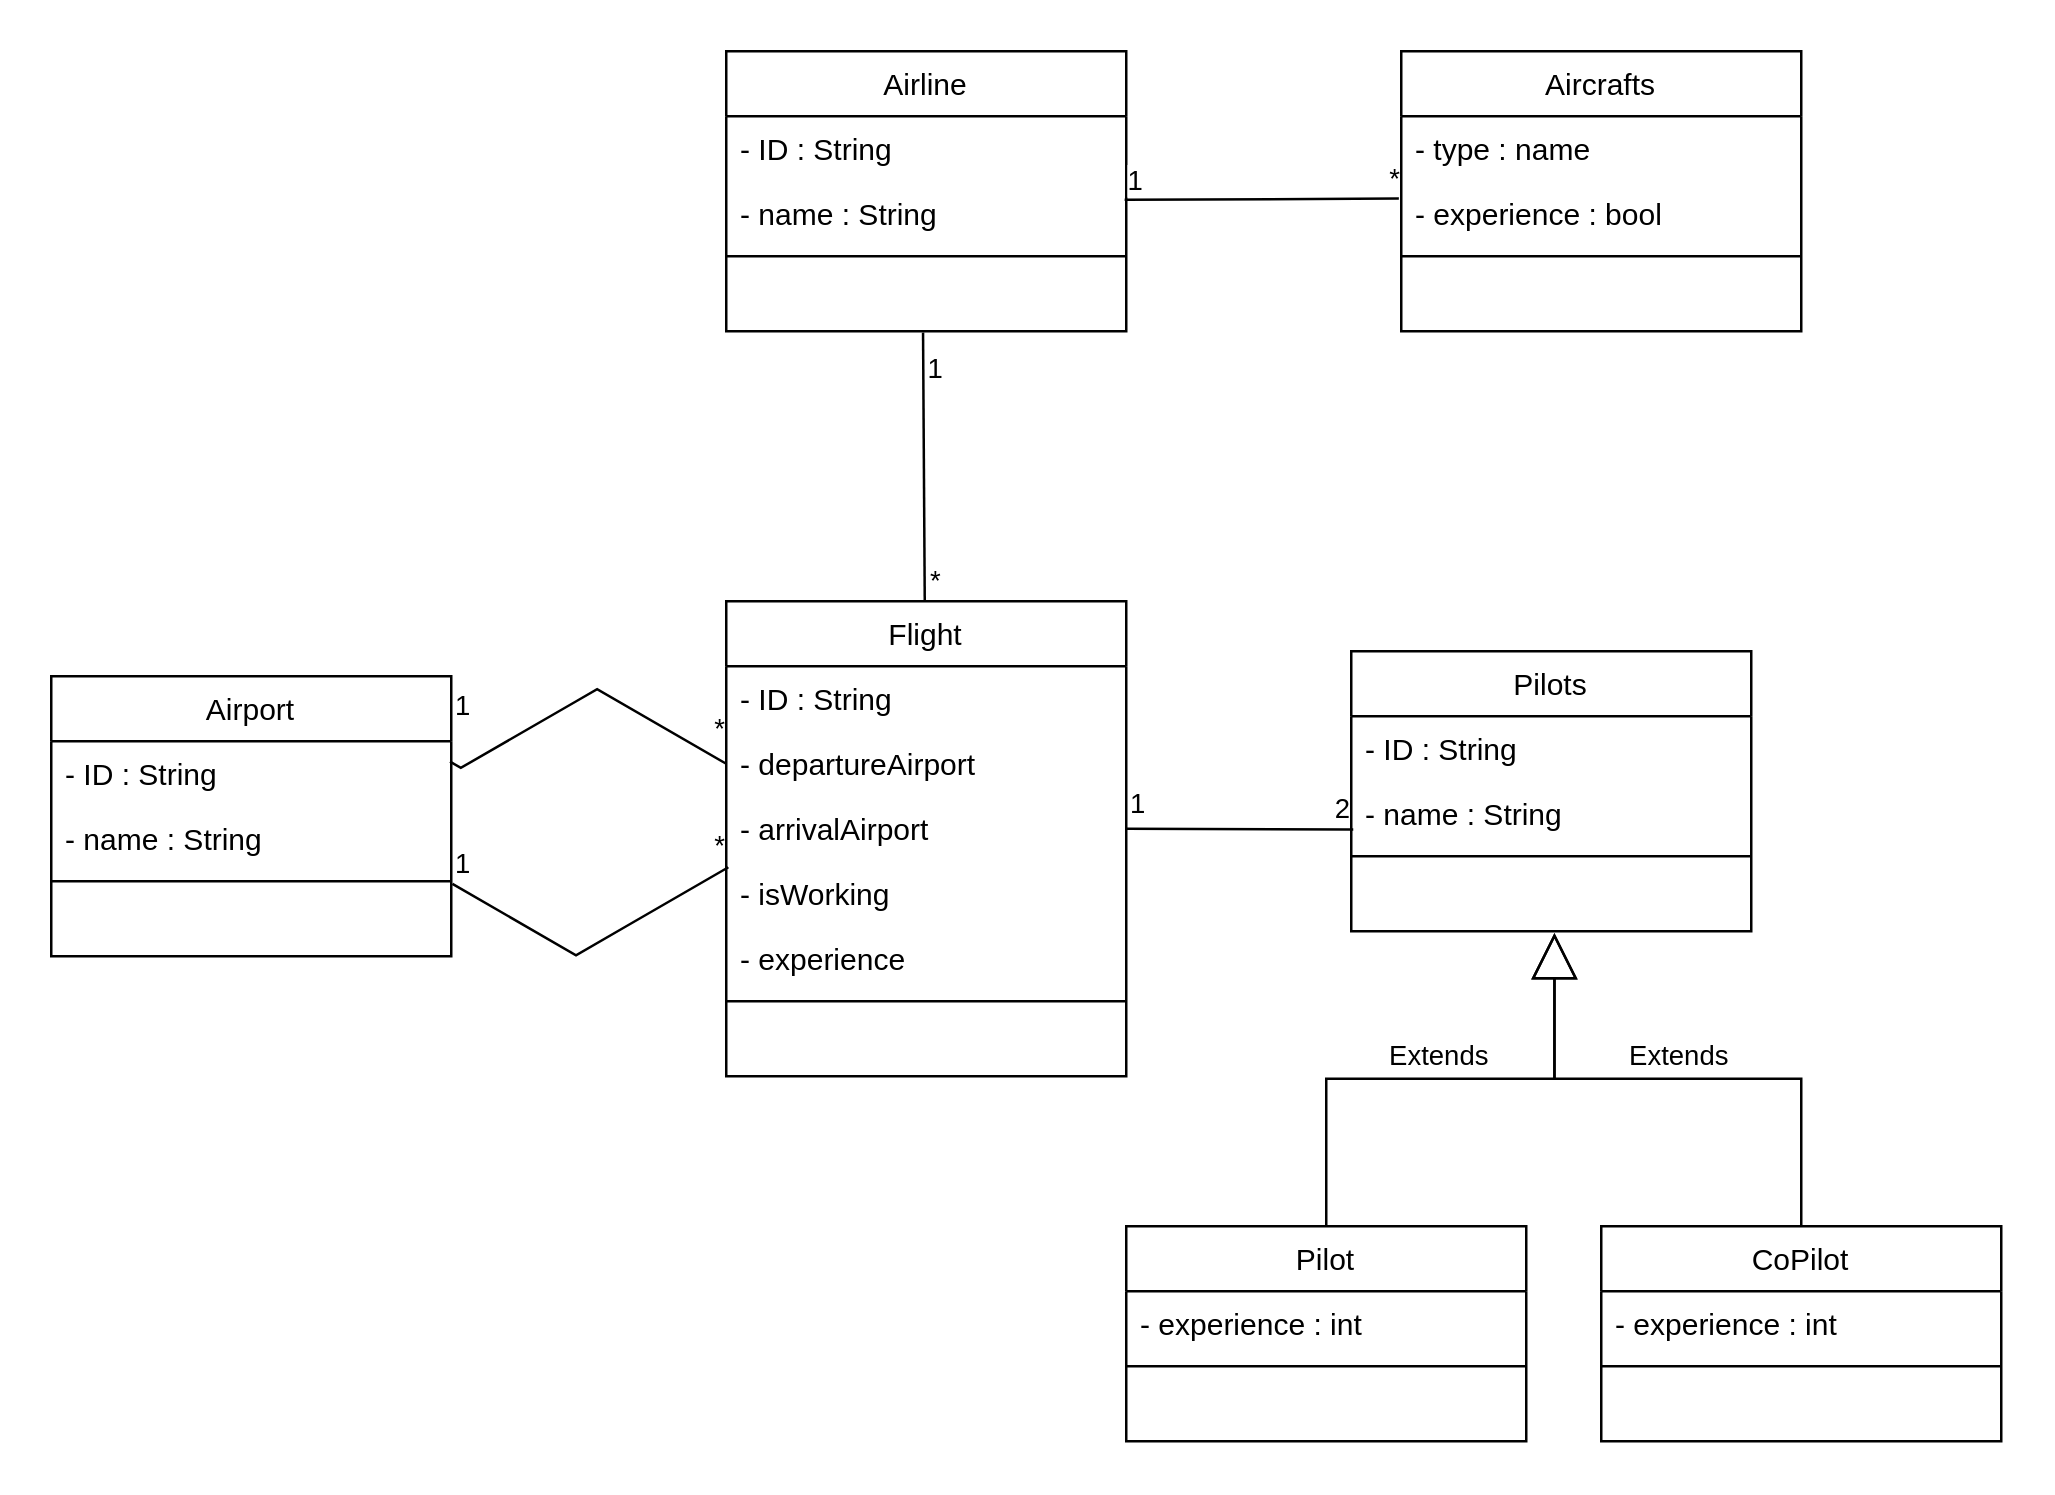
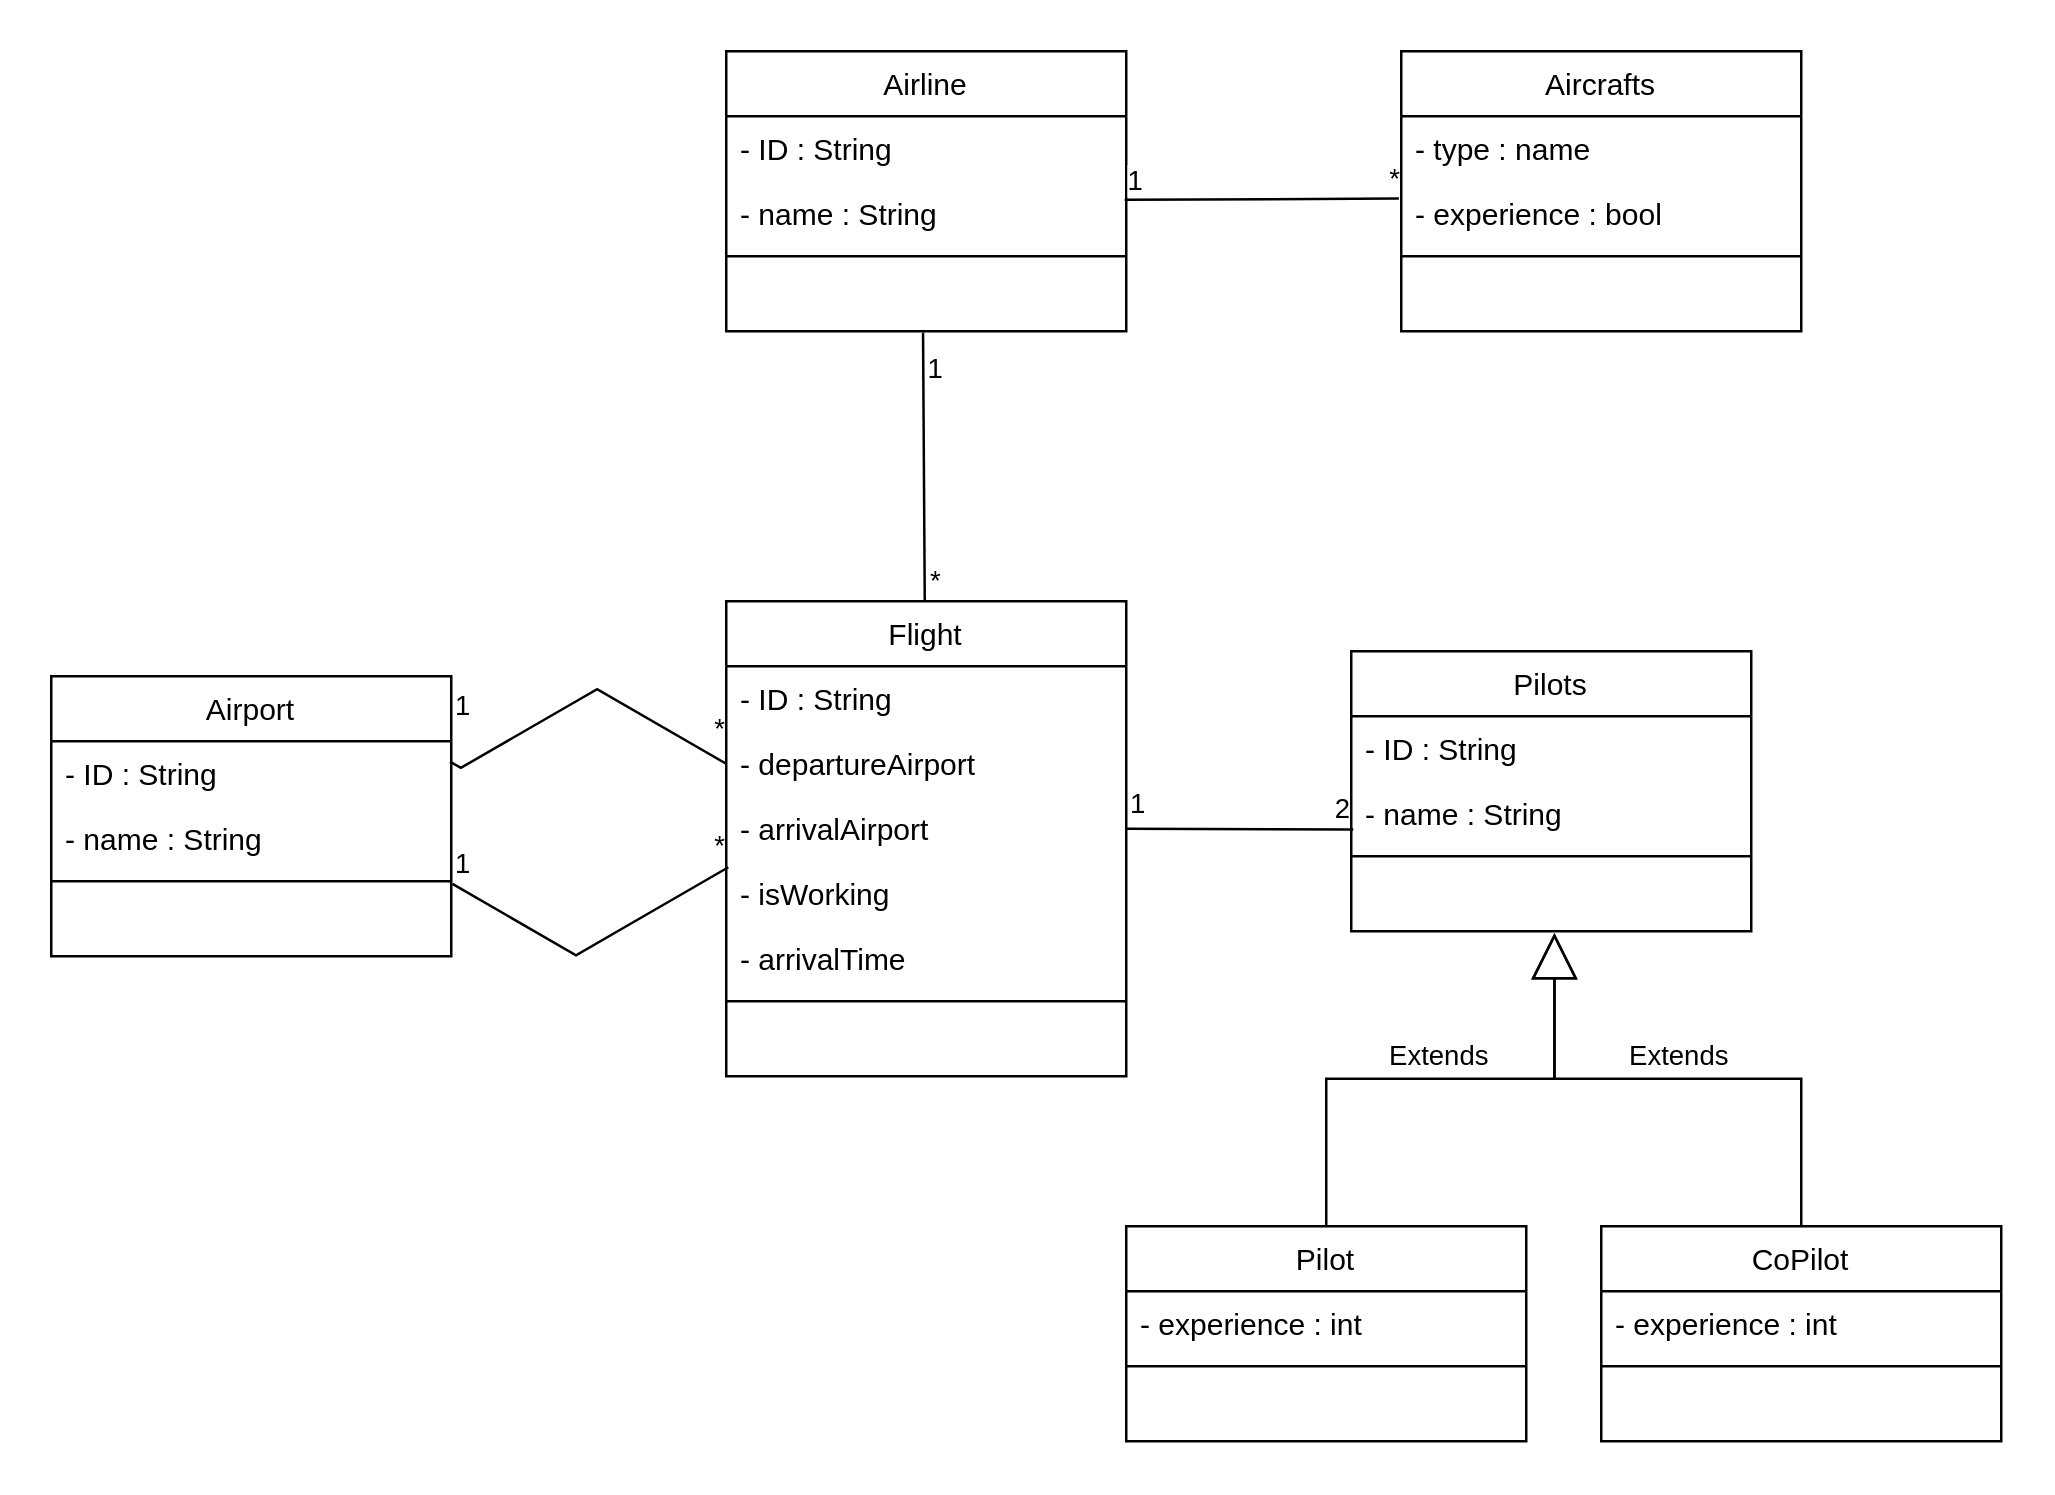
node "- experience": label "- experience" -> "- arrivalTime"
